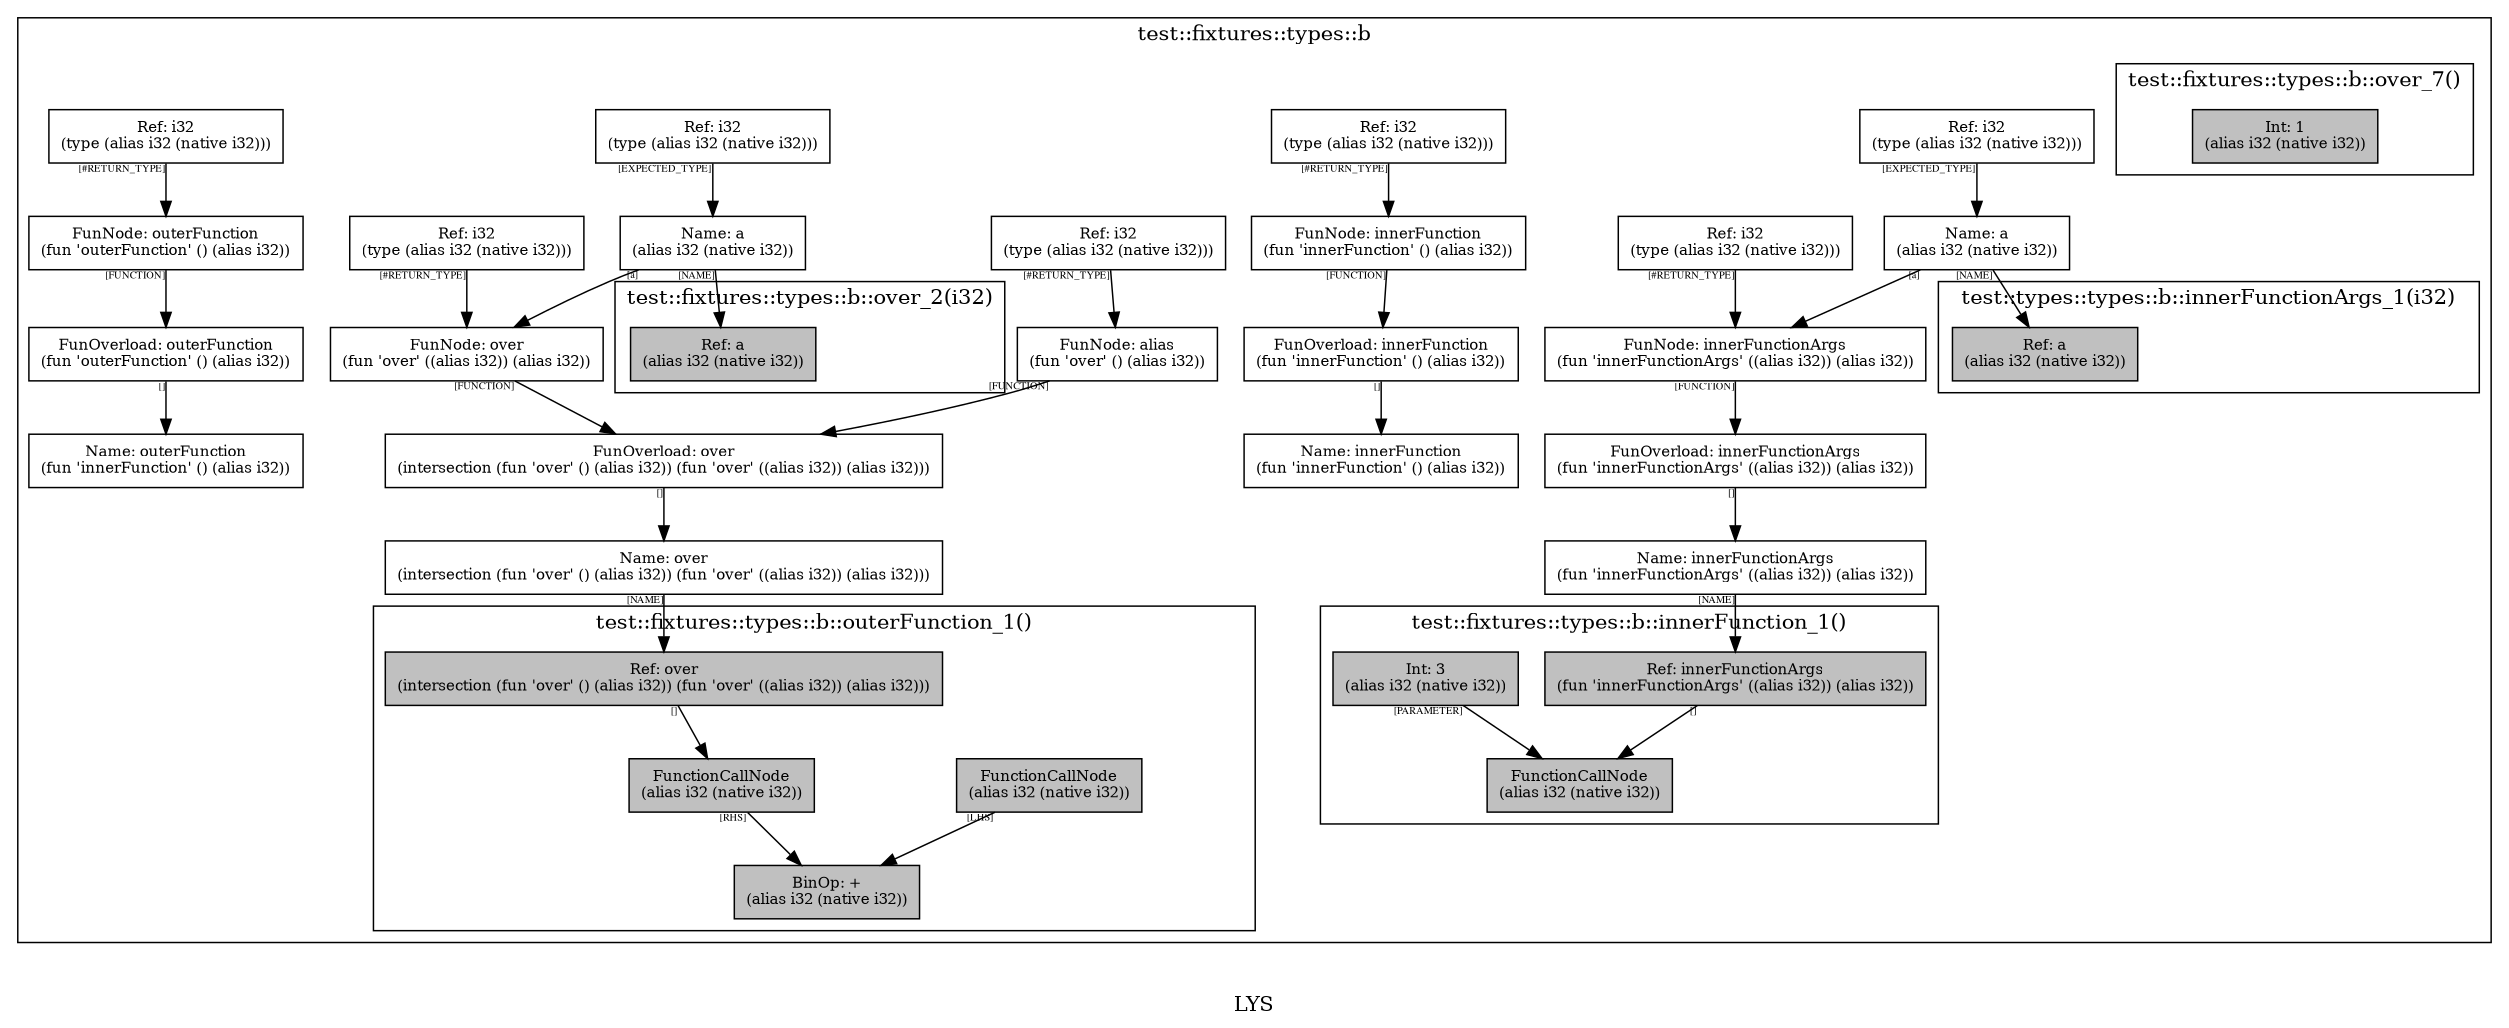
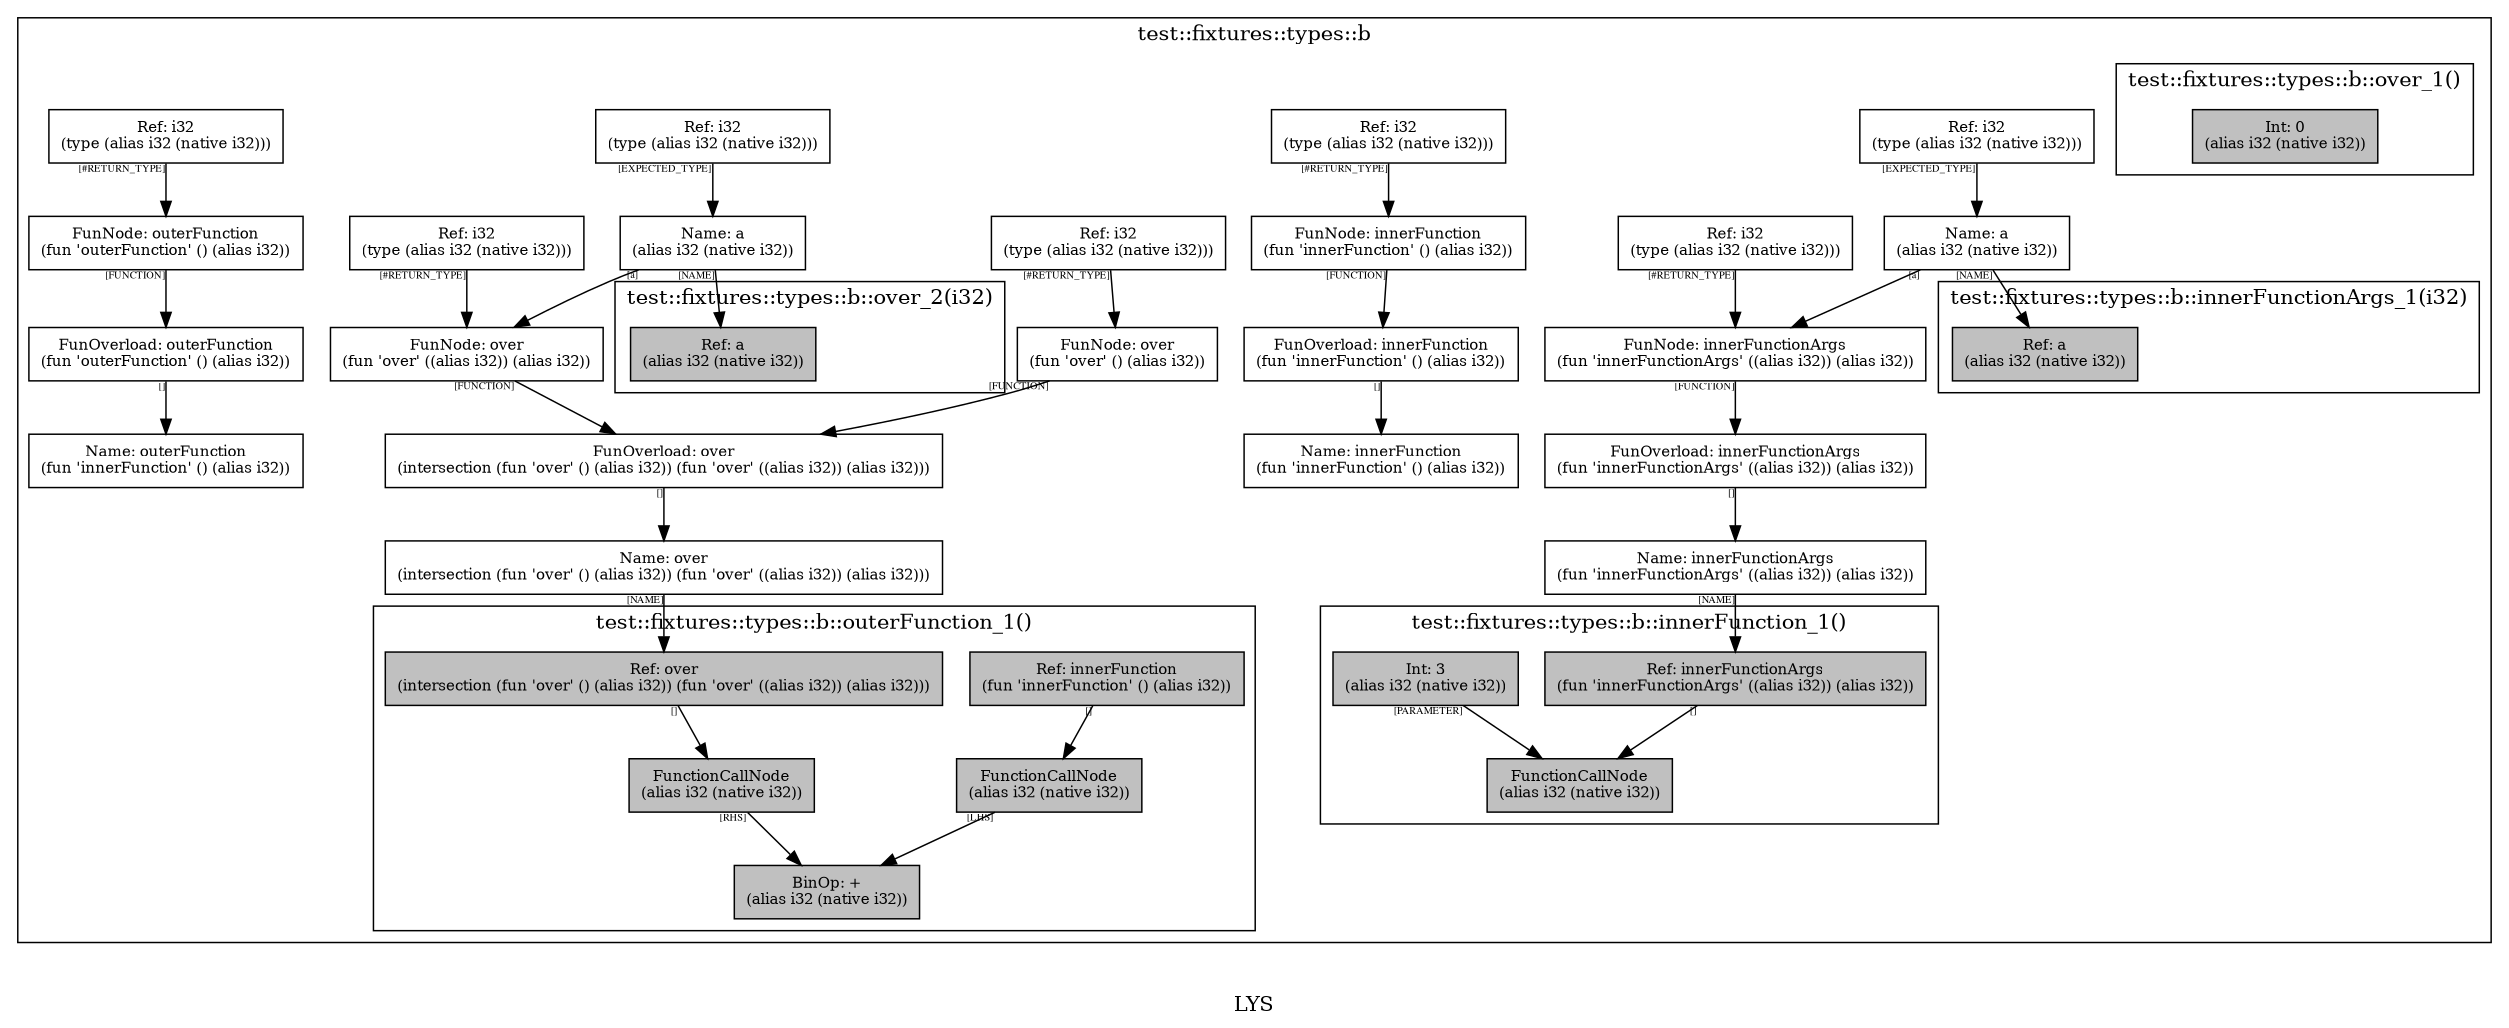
cluster "test::fixtures::types::b::over_7()": label "test::fixtures::types::b::over_7()" -> "test::fixtures::types::b::over_1()"
node "Int: 1 (alias i32 (native i32))": label "Int: 1 (alias i32 (native i32))" -> "Int: 0 (alias i32 (native i32))"
cluster "test::types::types::b::innerFunctionArgs_1(i32)": label "test::types::types::b::innerFunctionArgs_1(i32)" -> "test::fixtures::types::b::innerFunctionArgs_1(i32)"
node "FunNode: alias (fun 'over' () (alias i32))": label "FunNode: alias (fun 'over' () (alias i32))" -> "FunNode: over (fun 'over' () (alias i32))"
node "Ref: innerFunction (fun 'innerFunction' () (alias i32))": added
